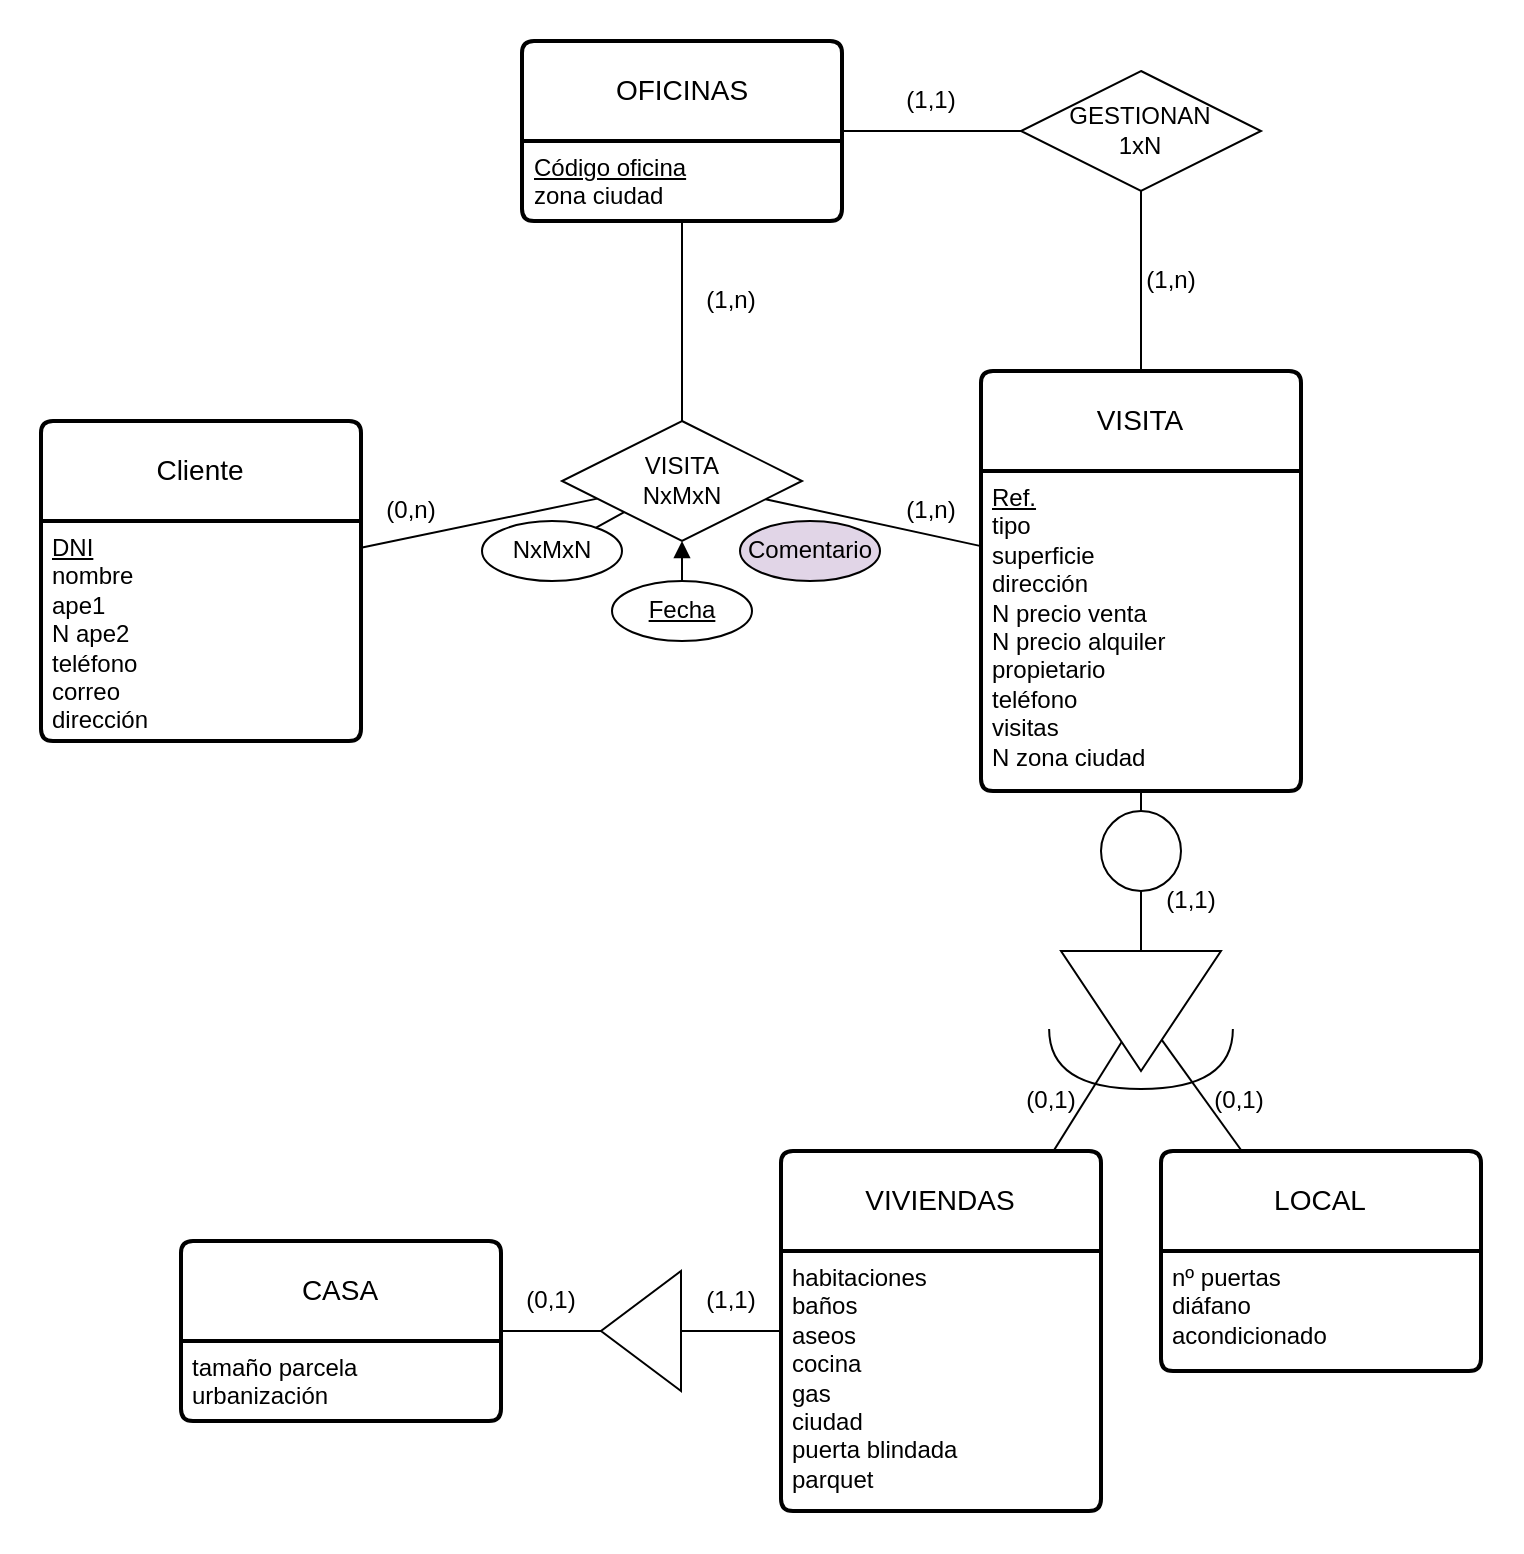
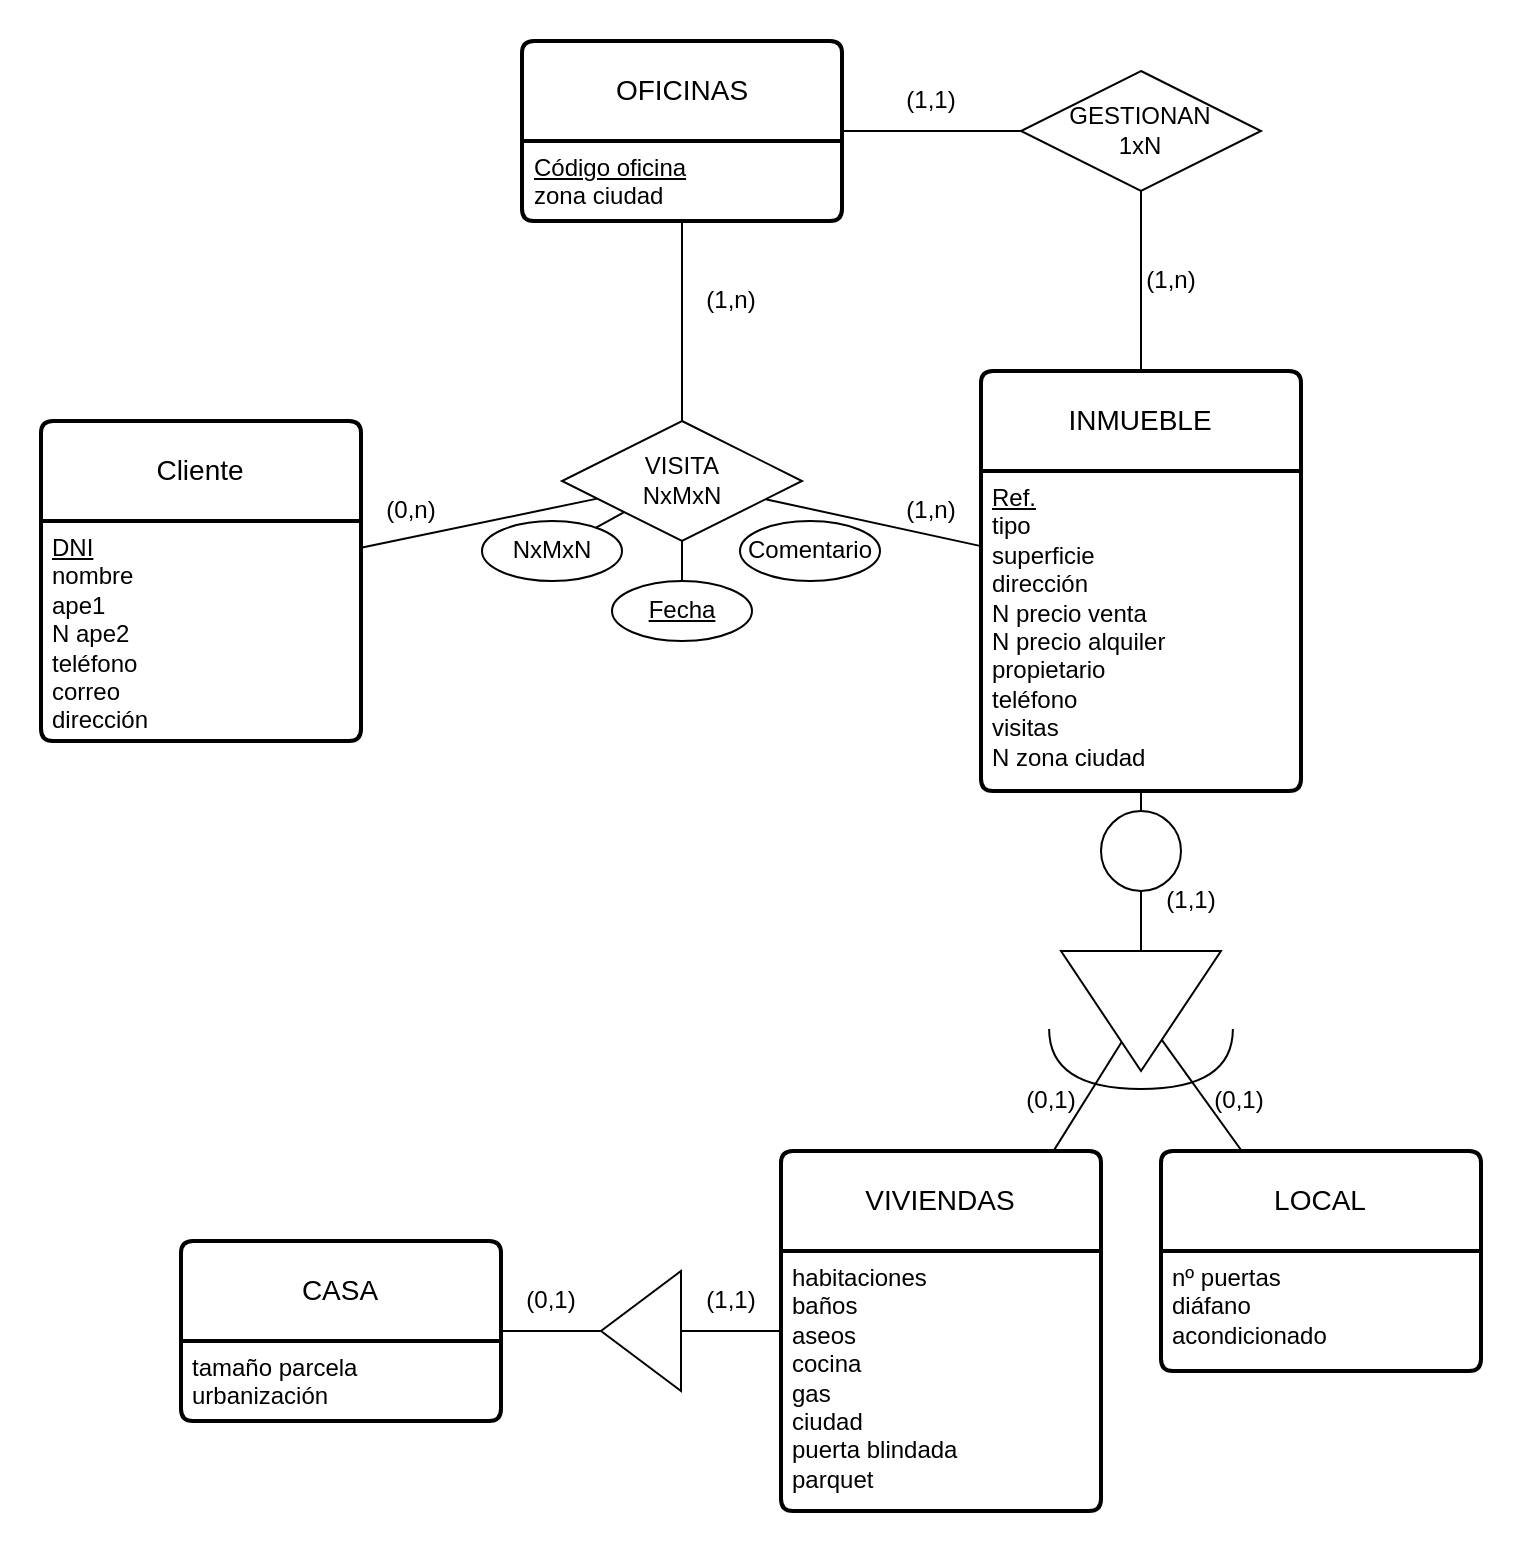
node "VISITA": label "VISITA" -> "INMUEBLE"
node "Comentario": fillcolor #e1d5e7 -> #ffffff
edge "Fecha" -> "VISITA NxMxN": arrowhead block -> none
